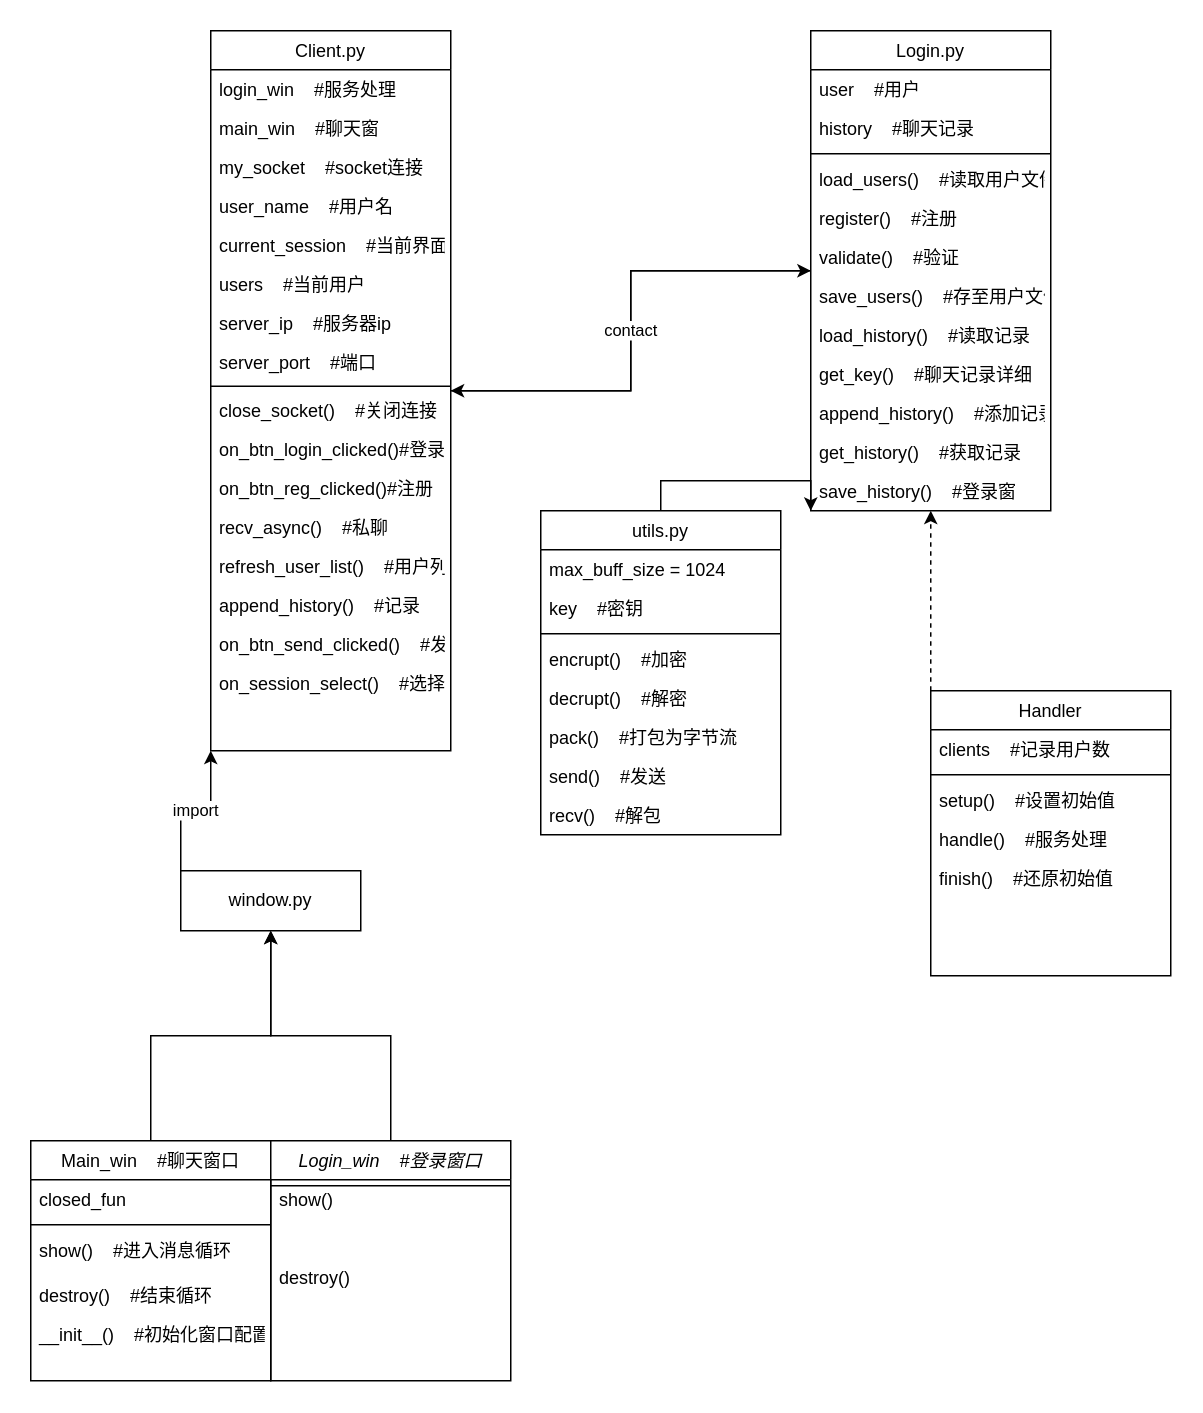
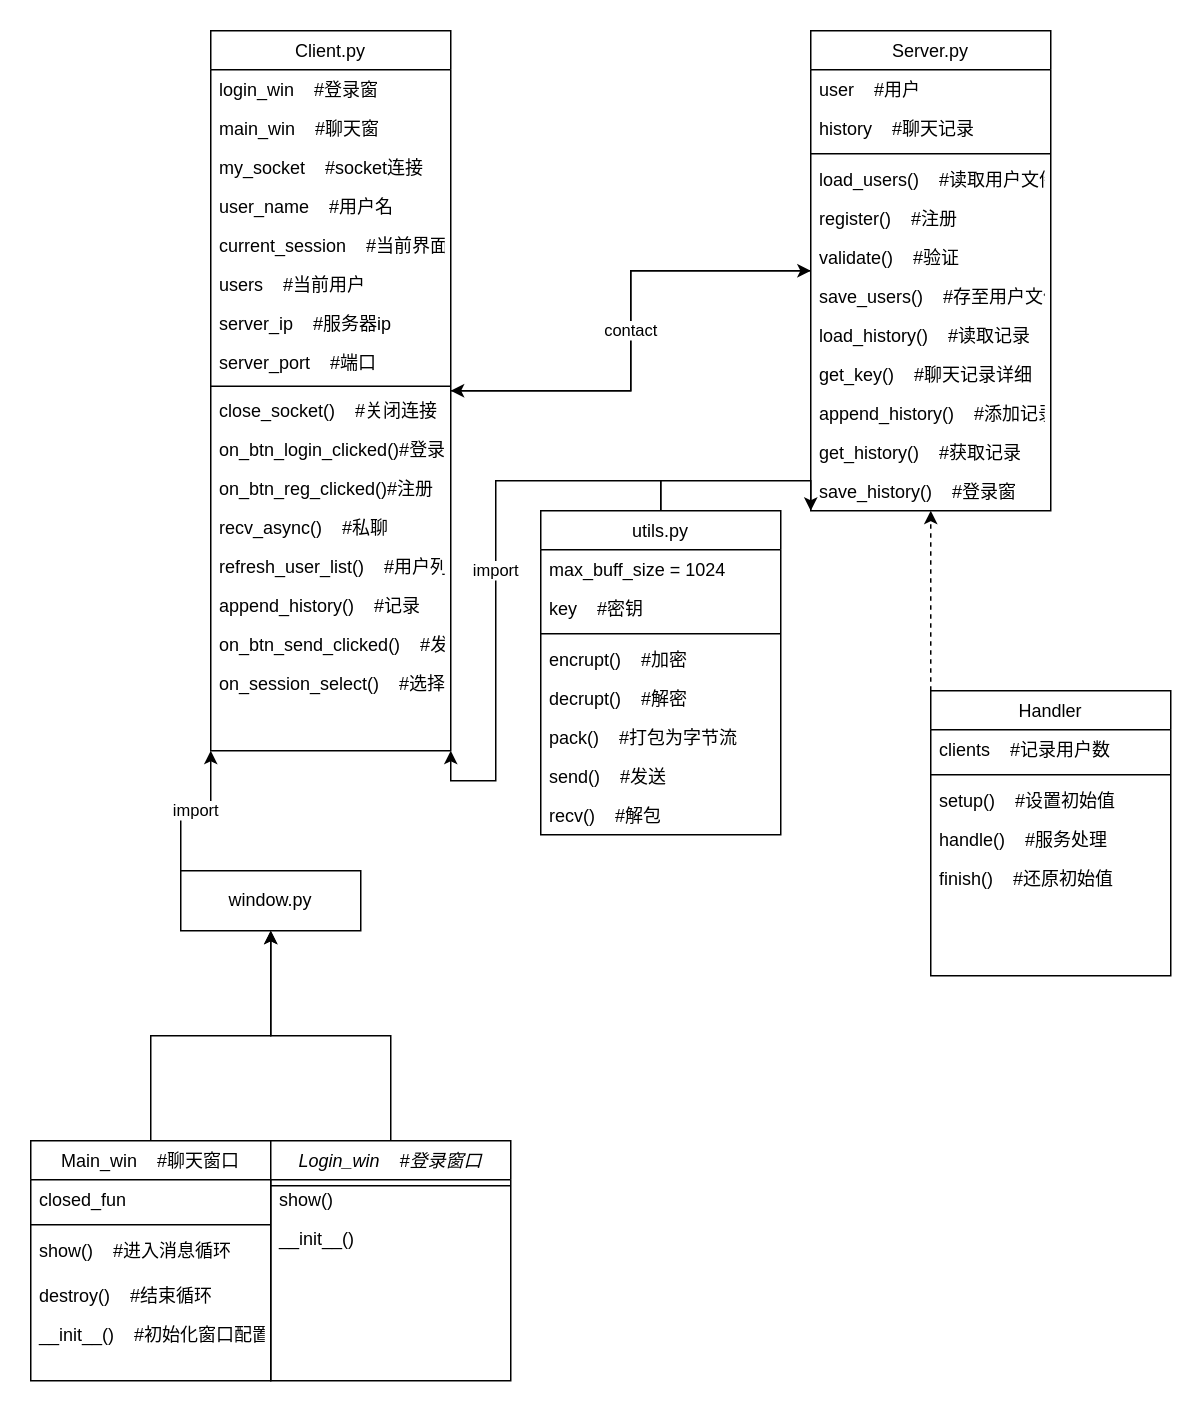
node "Login.py": label "Login.py" -> "Server.py"
node "login_win #服务处理": label "login_win #服务处理" -> "login_win #登录窗"
edge "utils.py" -> "Client.py": added, label "import"
node "__init__()": added
node "destroy()": removed
